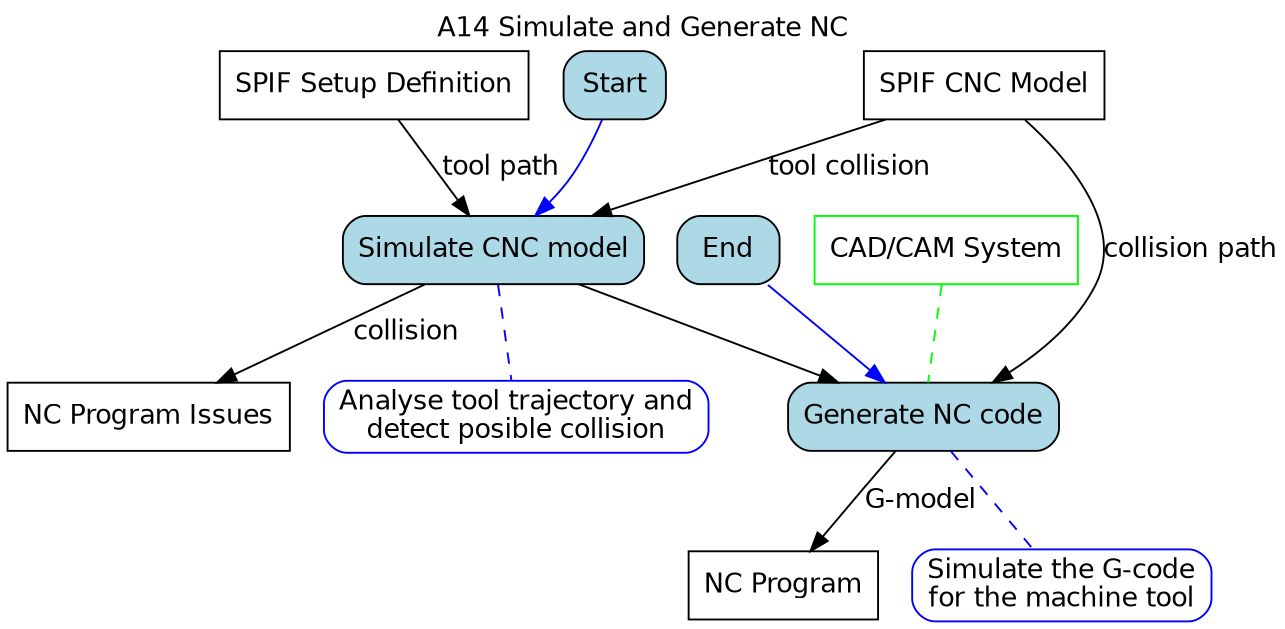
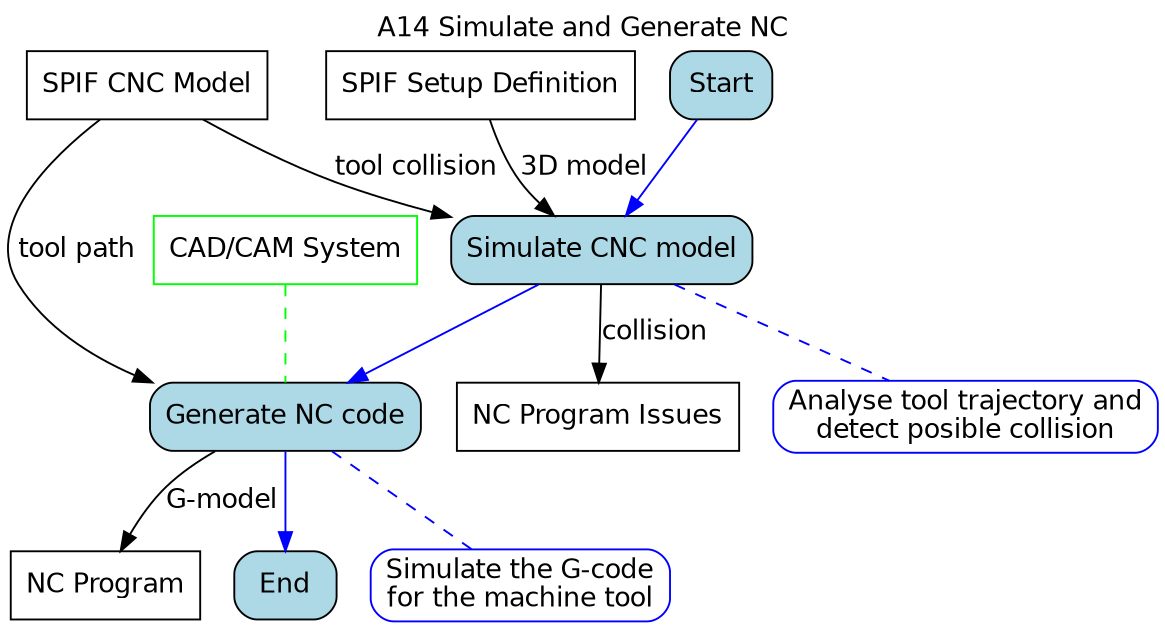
edge "SPIF Setup Definition" -> "Simulate CNC model": label "tool path" -> "3D model"
edge "SPIF CNC Model" -> "Generate NC code": label "collision path" -> "tool path"
edge "End" -> "Generate NC code": reversed
edge "Simulate CNC model" -> "Generate NC code": color black -> blue
